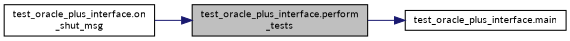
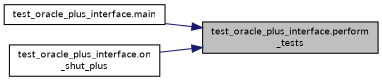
node "test_oracle_plus_interface.on _shut_msg": label "test_oracle_plus_interface.on _shut_msg" -> "test_oracle_plus_interface.on _shut_plus"
edge "test_oracle_plus_interface.perform _tests" -> "test_oracle_plus_interface.main": reversed
